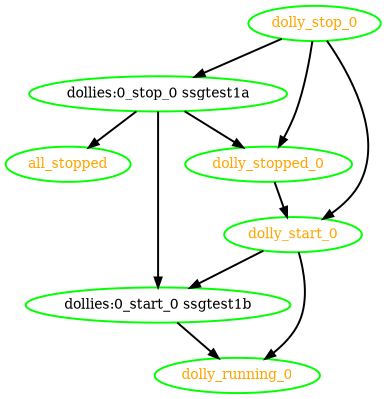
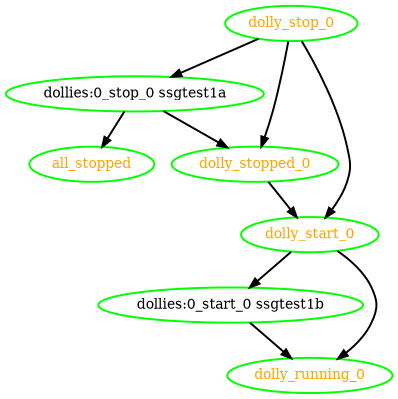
edge "dollies:0_stop_0 ssgtest1a" -> "dollies:0_start_0 ssgtest1b": removed
